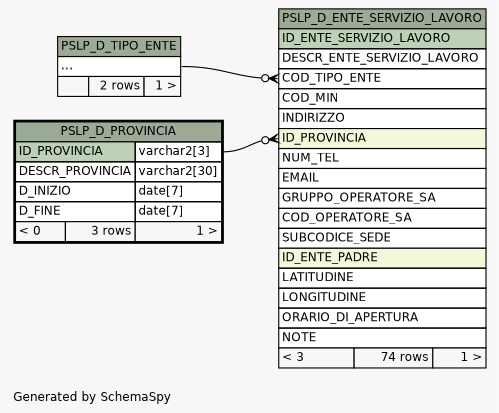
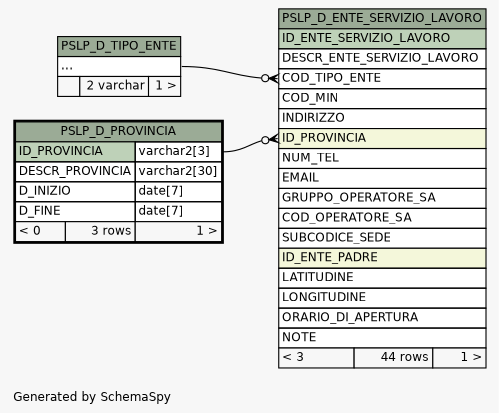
node "PSLP_D_TIPO_ENTE": text "2 rows" -> "2 varchar"
node "PSLP_D_ENTE_SERVIZIO_LAVORO": text "74 rows" -> "44 rows"
